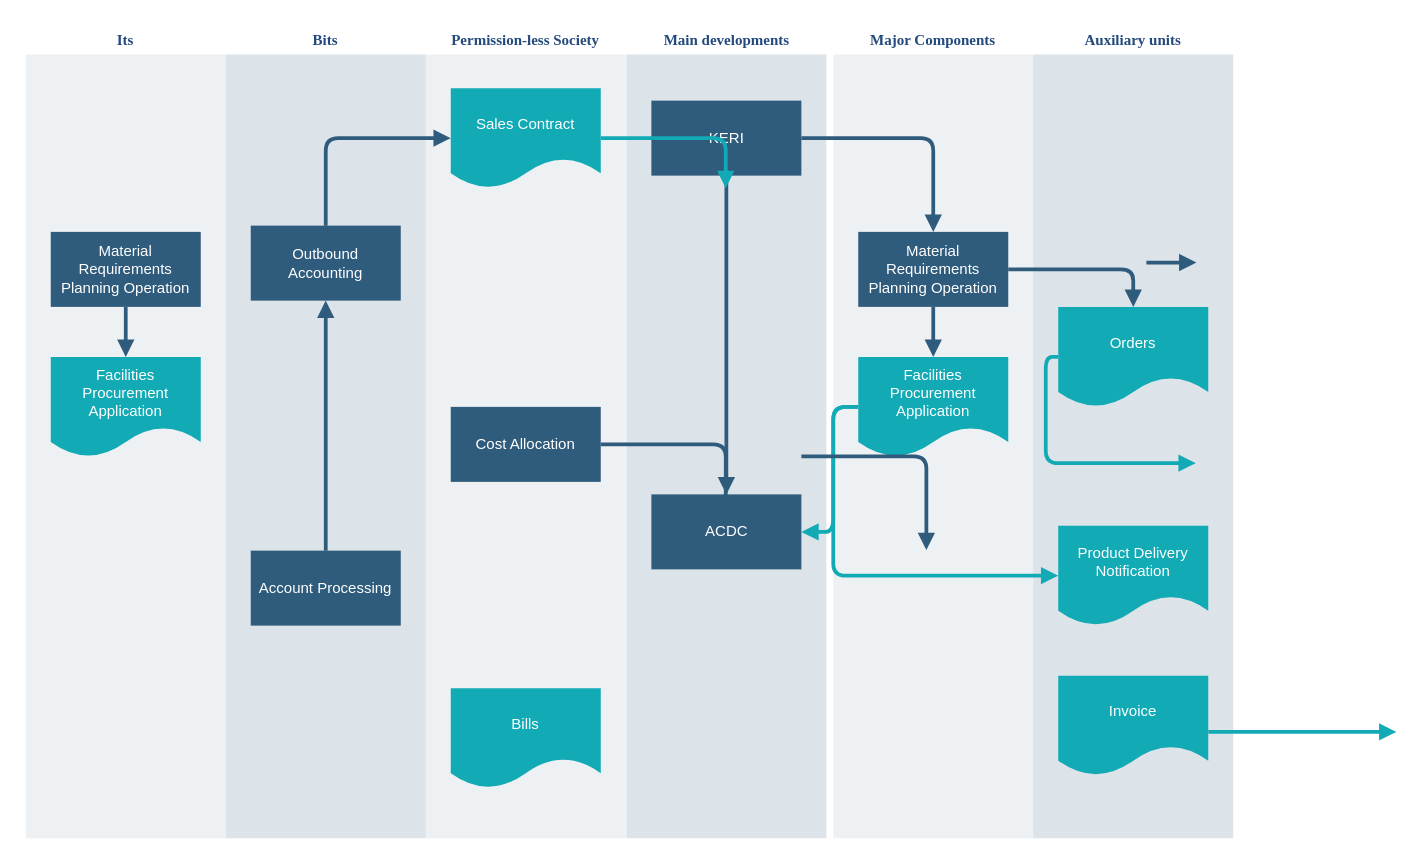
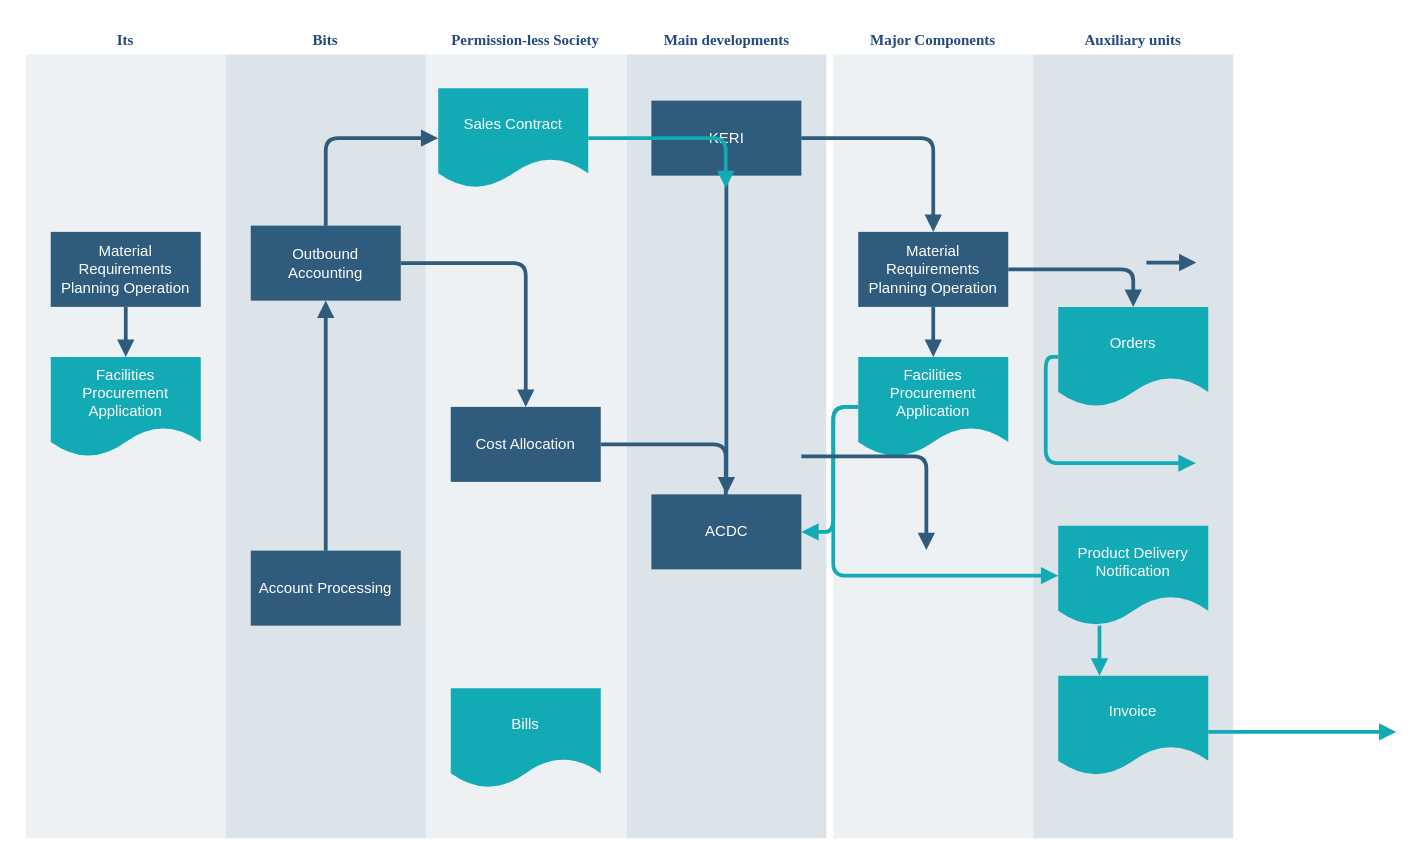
node "Sales Contract": moved (526, 138) -> (513, 138)
edge "Outbound Accounting" -> "Cost Allocation": added
edge "Product Delivery Notification" -> "Invoice": added
